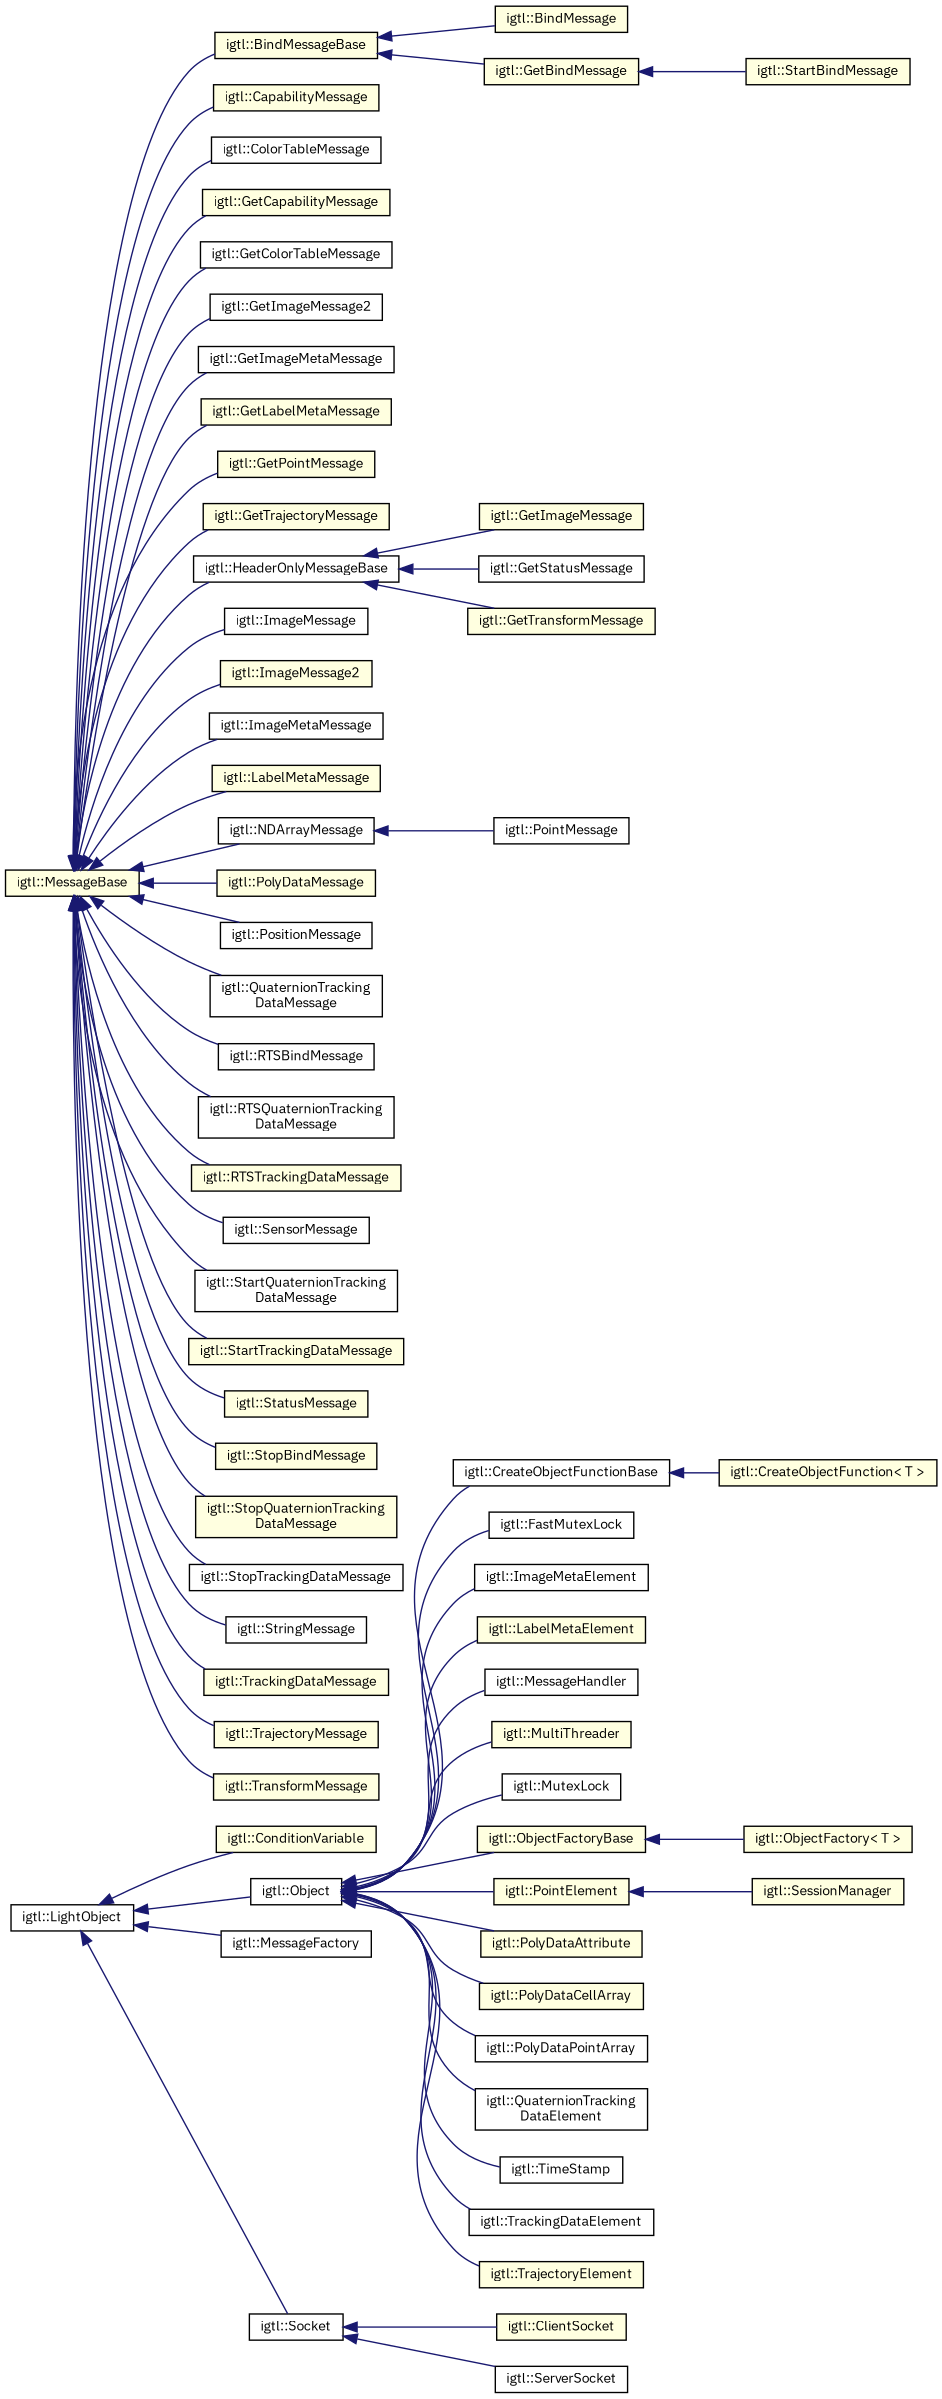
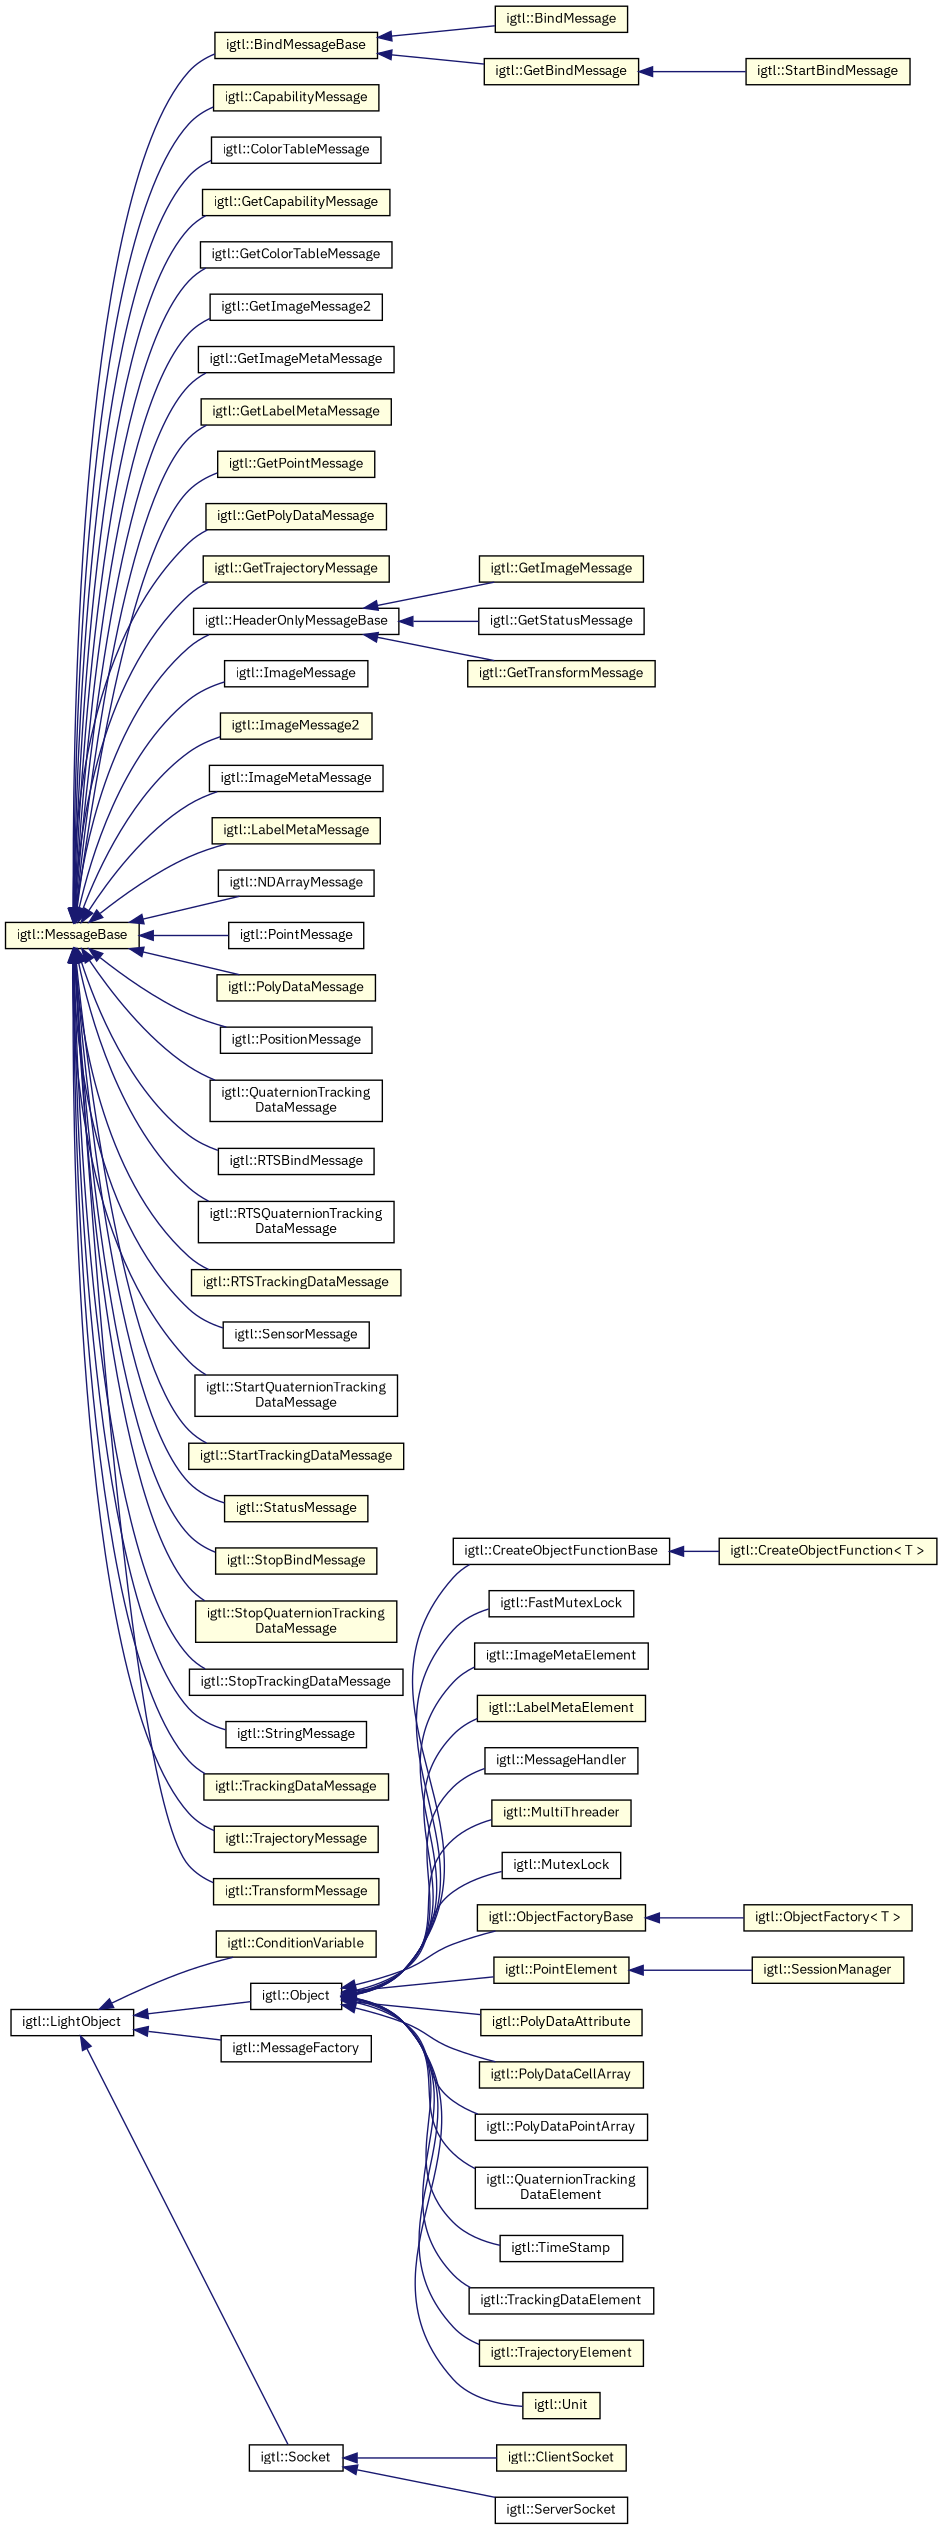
node "igtl::GetPolyDataMessage": added
edge "igtl::PointMessage" -> "igtl::NDArrayMessage": now "igtl::PointMessage" -> "igtl::MessageBase"
node "igtl::Unit": added
